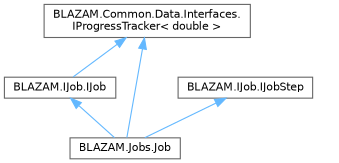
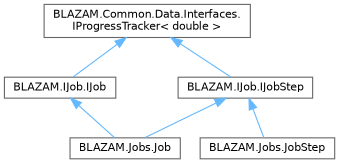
edge "BLAZAM.Jobs.Job" -> "BLAZAM.Common.Data.Interfaces. IProgressTracker< double >": now "BLAZAM.IJob.IJobStep" -> "BLAZAM.Common.Data.Interfaces. IProgressTracker< double >"
node "BLAZAM.Jobs.JobStep": added
